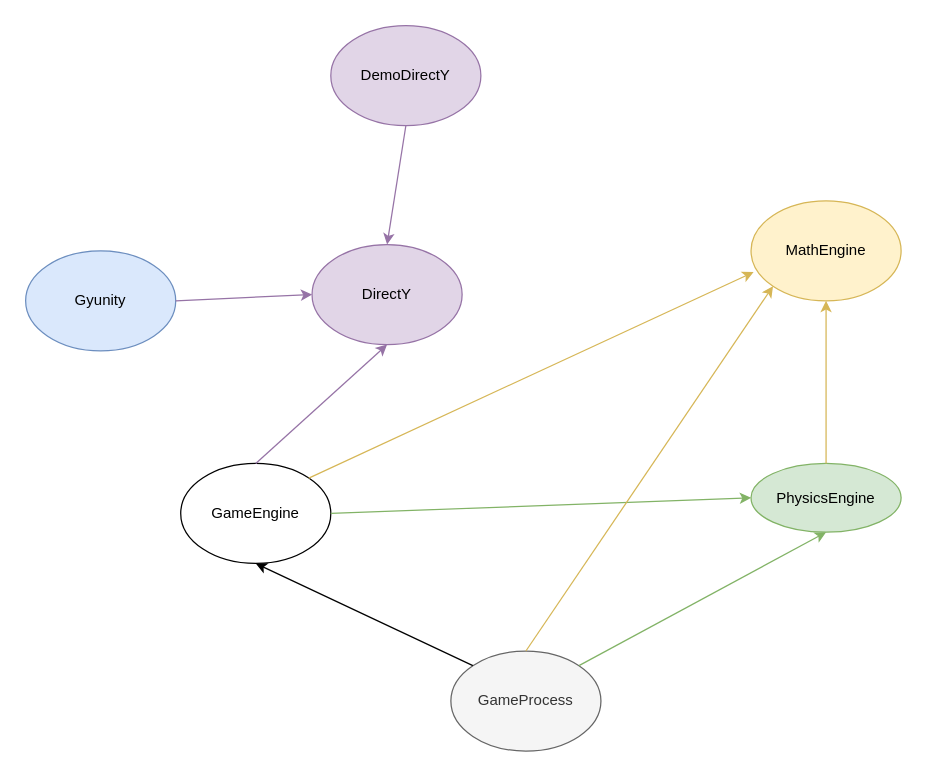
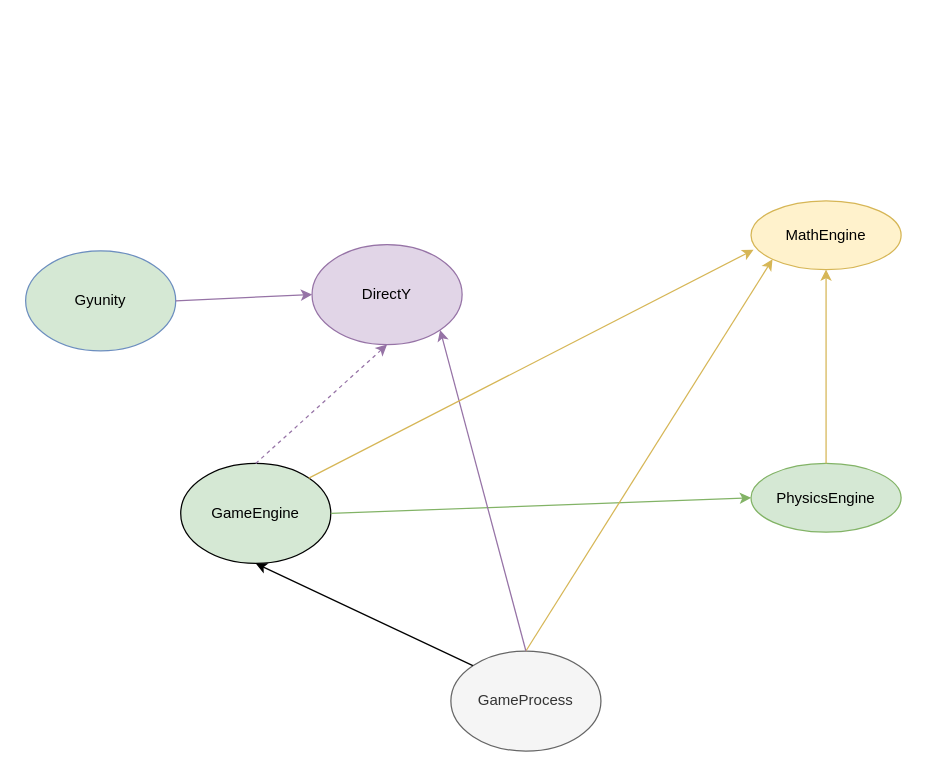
node "DemoDirectY": removed
edge "DemoDirectY" -> "DirectY": removed
node "MathEngine": size 150x100 -> 150x69
node "Gyunity": fillcolor #dae8fc -> #d5e8d4
edge "GameEngine" -> "DirectY": style solid -> dashed
edge "GameProcess" -> "DirectY": added
node "GameEngine": fillcolor #ffffff -> #d5e8d4
edge "GameProcess" -> "PhysicsEngine": removed
